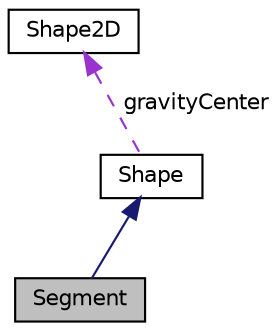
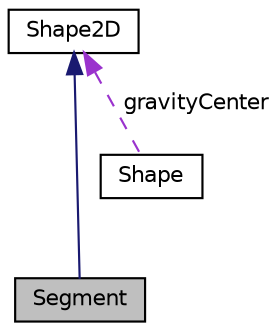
edge "Segment" -> "Shape": now "Segment" -> "Shape2D"
